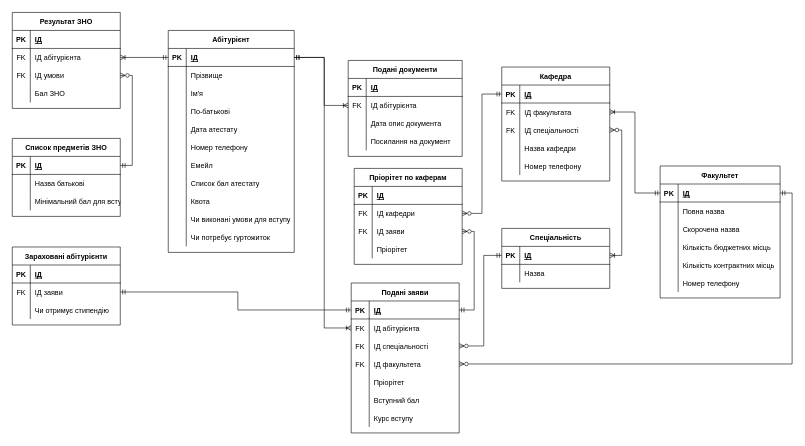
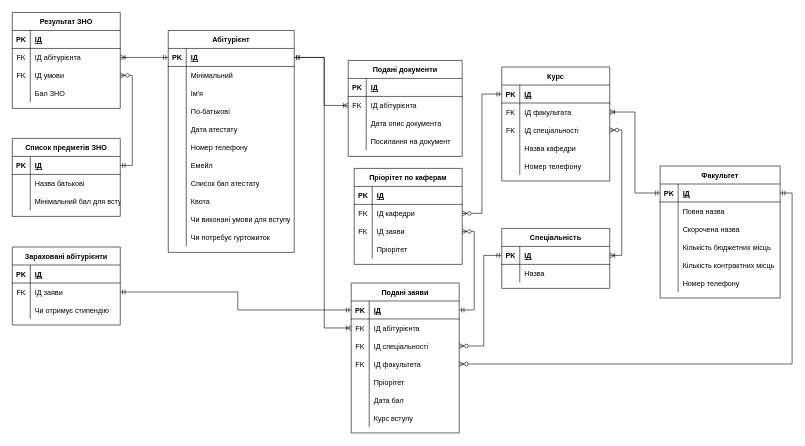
node "Прізвище": label "Прізвище" -> "Мінімальний"
node "Кафедра": label "Кафедра" -> "Курс"
node "Вступний бал": label "Вступний бал" -> "Дата бал"
